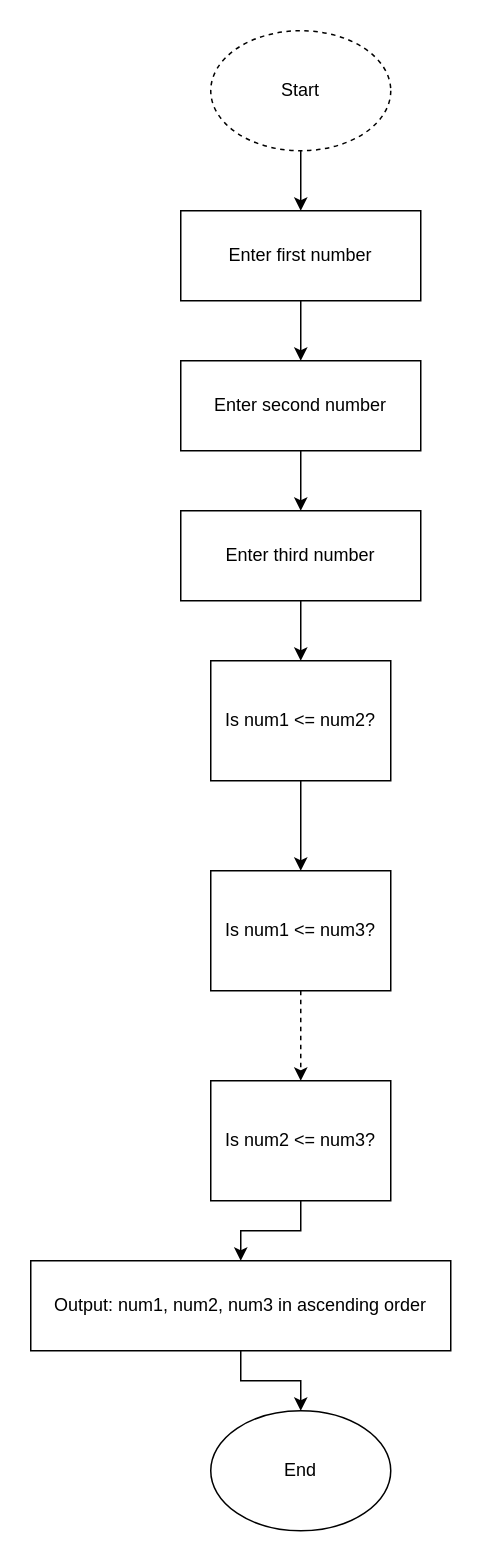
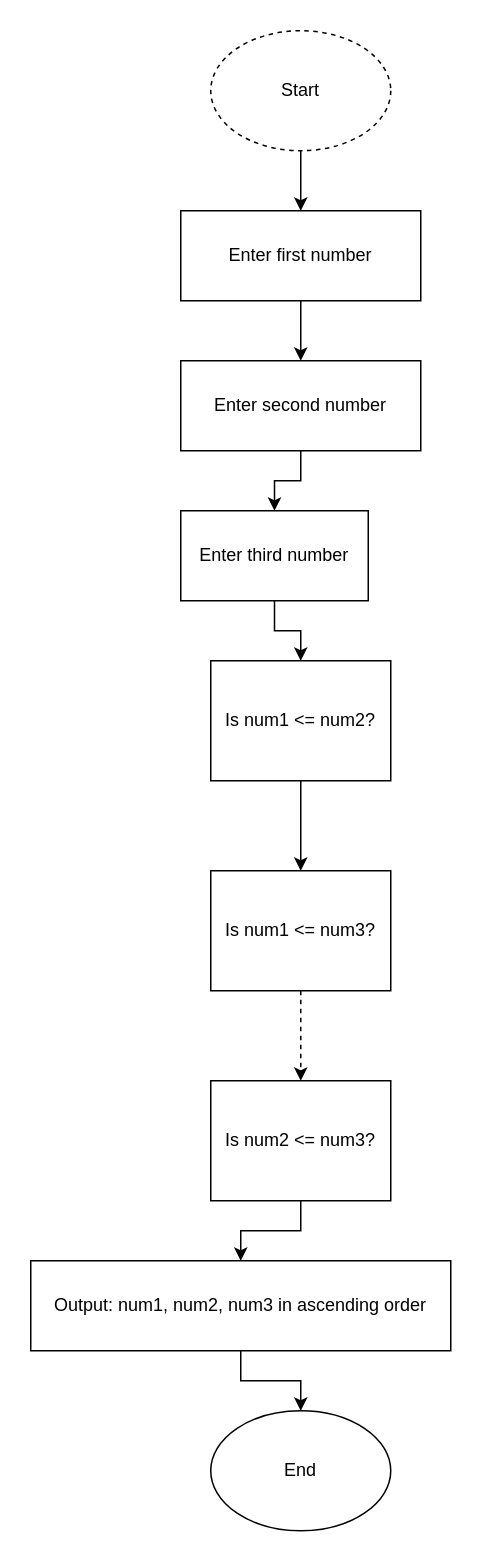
node "Enter third number": size 240x90 -> 188x90
